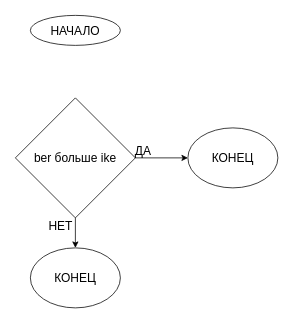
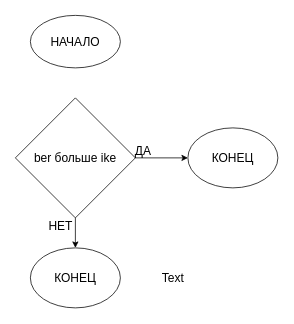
node "НАЧАЛО": size 90x30 -> 90x53
node "Text": added
